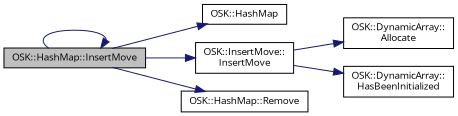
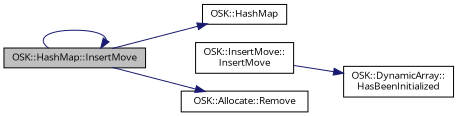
node "OSK::DynamicArray:: Allocate": removed
edge "OSK::HashMap::InsertMove" -> "OSK::InsertMove:: InsertMove": removed
node "OSK::HashMap::Remove": label "OSK::HashMap::Remove" -> "OSK::Allocate::Remove"
